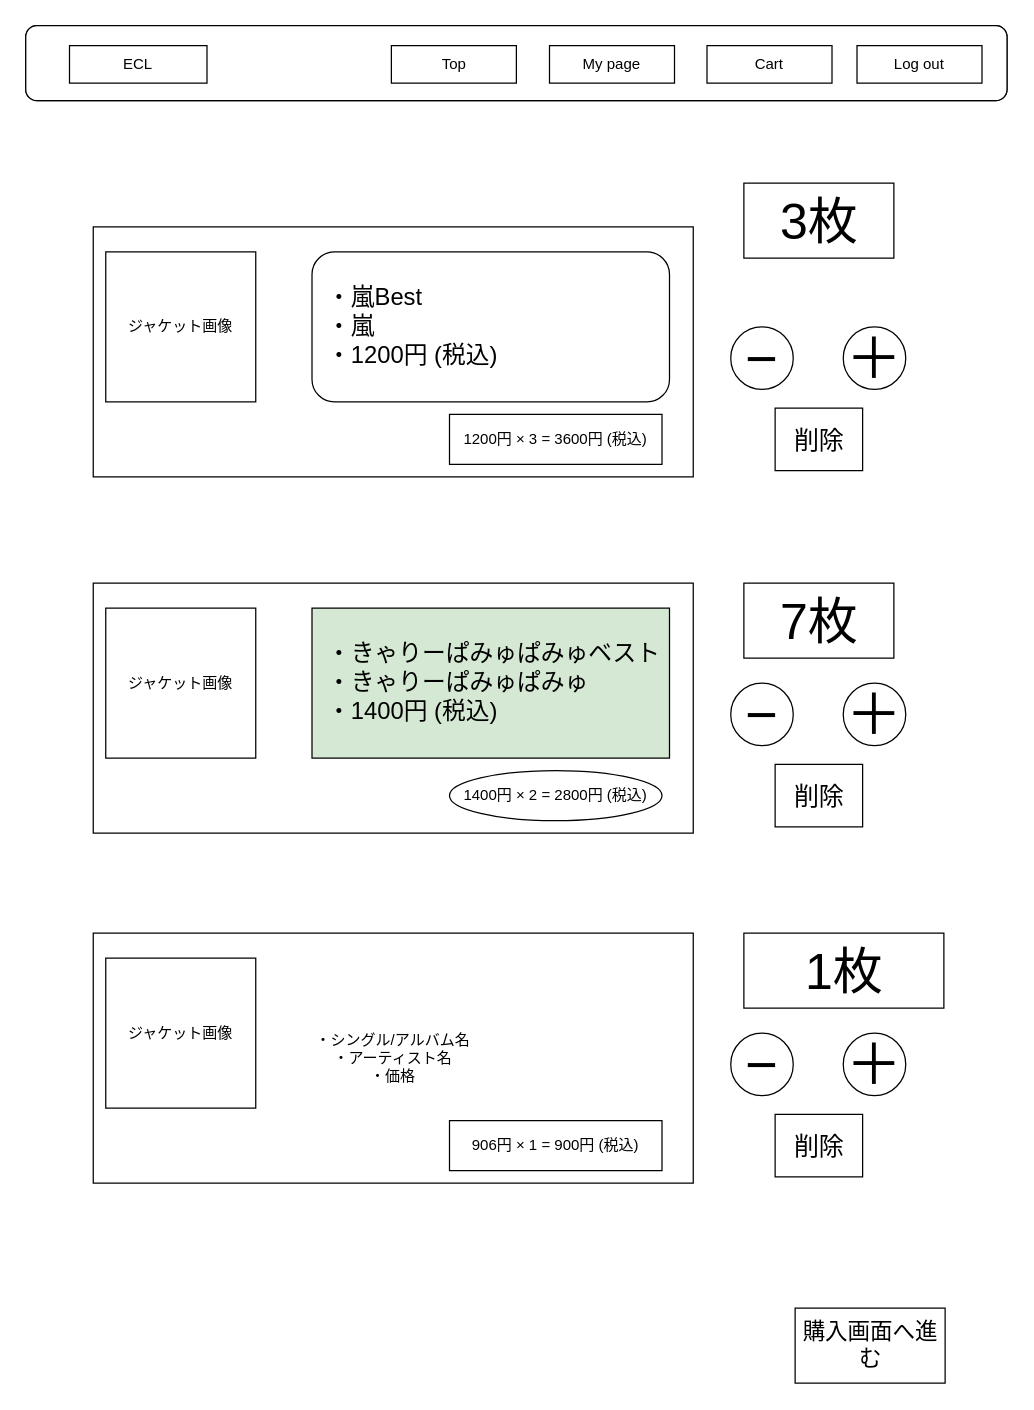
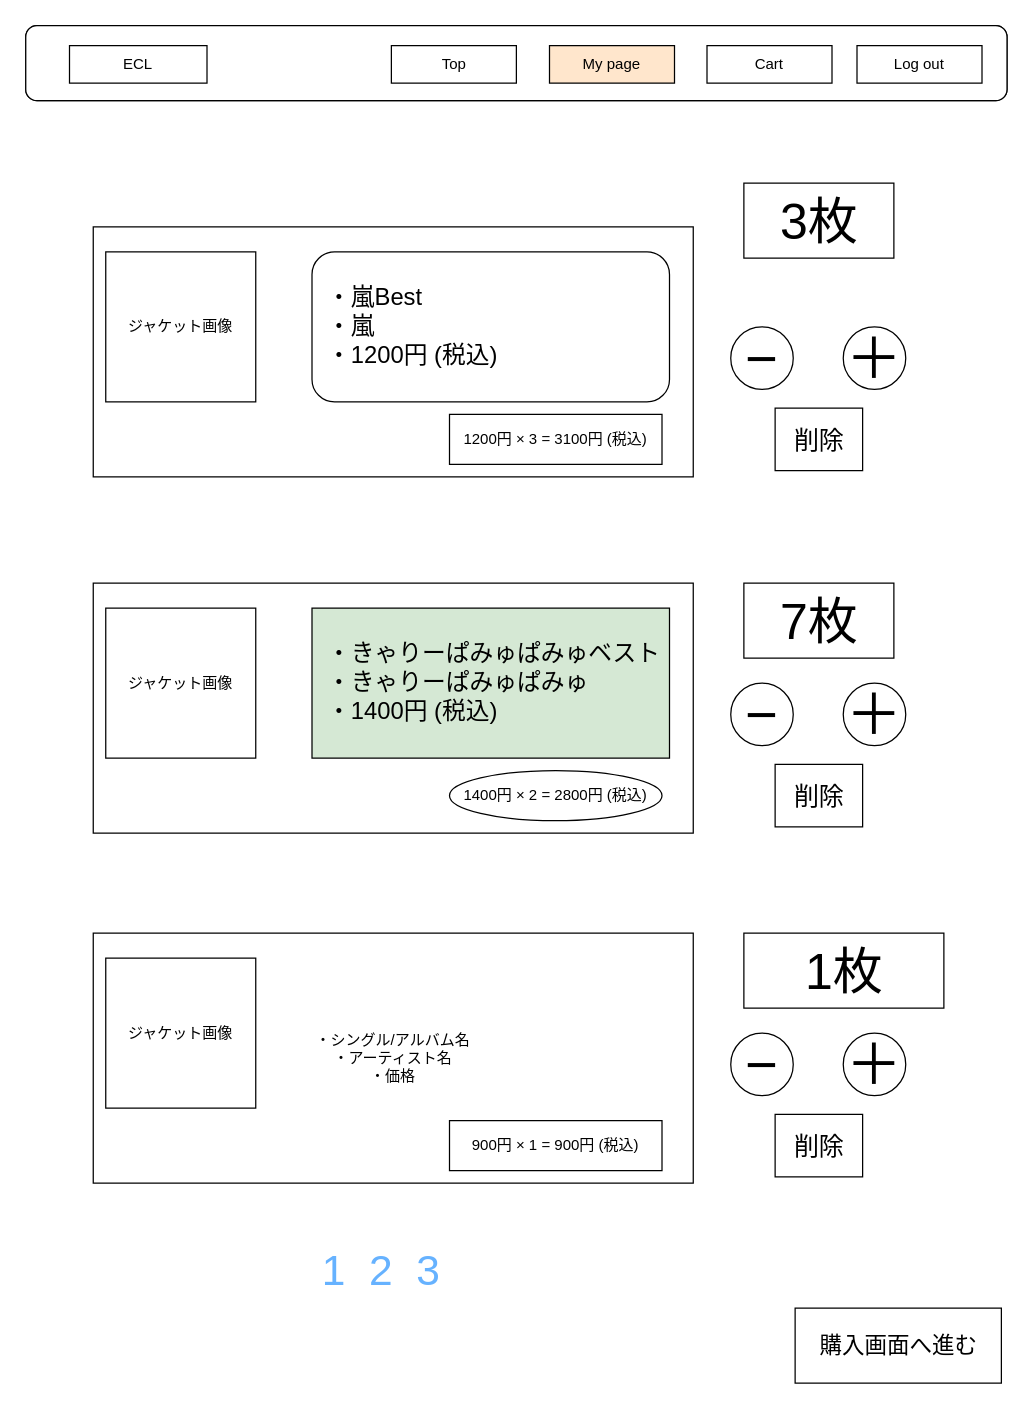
node "My page": fillcolor #ffffff -> #ffe6cc
node "1200円 × 3 = 3600円 (税込)": label "1200円 × 3 = 3600円 (税込)" -> "1200円 × 3 = 3100円 (税込)"
node "906円 × 1 = 900円 (税込)": label "906円 × 1 = 900円 (税込)" -> "900円 × 1 = 900円 (税込)"
node "1 2 3": added
node "購入画面へ進む": size 150x75 -> 206x75
